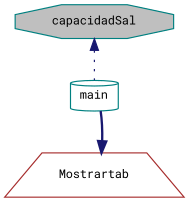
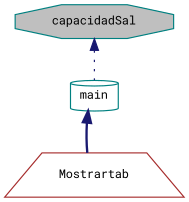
edge "main" -> "Mostrartab": reversed
